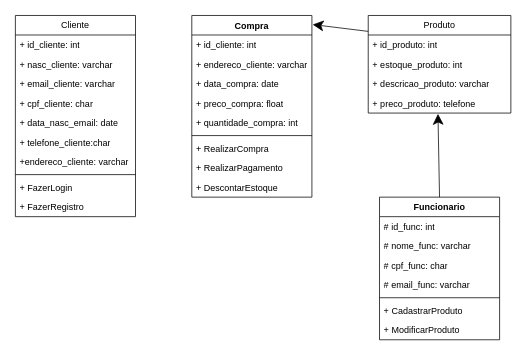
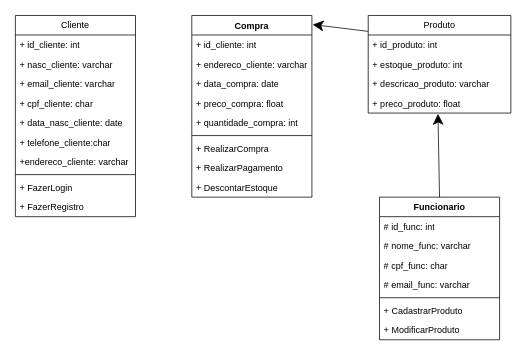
node "+ preco_produto: telefone": label "+ preco_produto: telefone" -> "+ preco_produto: float"
node "+ data_nasc_email: date": label "+ data_nasc_email: date" -> "+ data_nasc_cliente: date"
